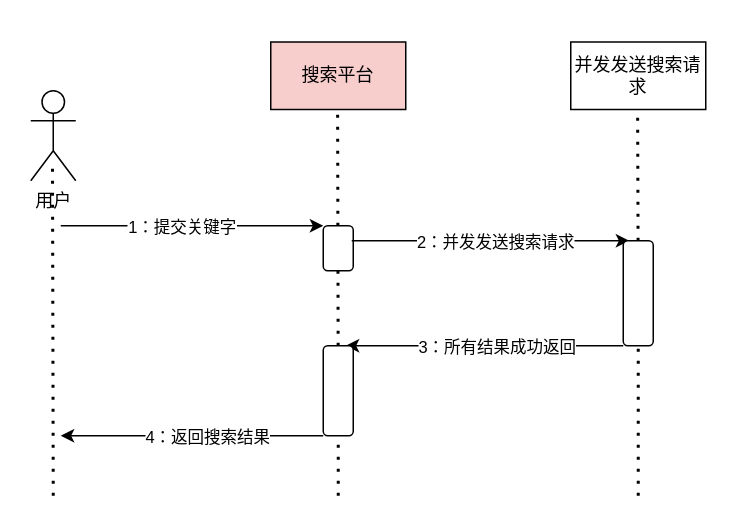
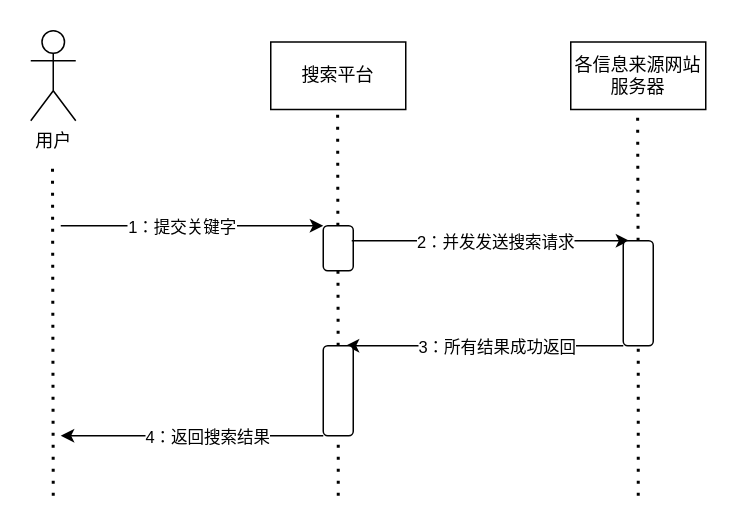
node "搜索平台": fillcolor #f8cecc -> #ffffff
node "并发发送搜索请求": label "并发发送搜索请求" -> "各信息来源网站服务器"
node "用户": moved (53, 136) -> (53, 76)
